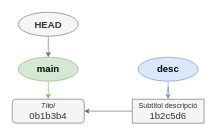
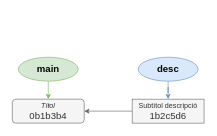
node "HEAD": removed
edge "HEAD" -> "main": removed
